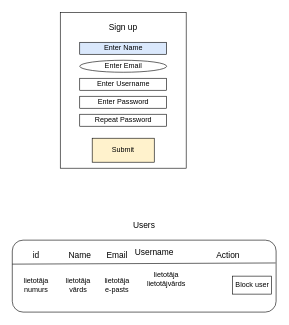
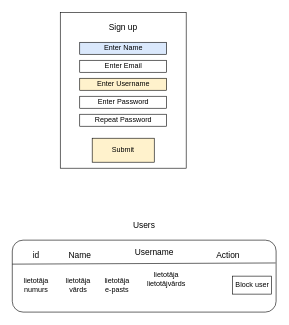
node "Enter Email": shape ellipse -> rectangle
node "Enter Username": fillcolor #ffffff -> #fff2cc
node "Email": removed
